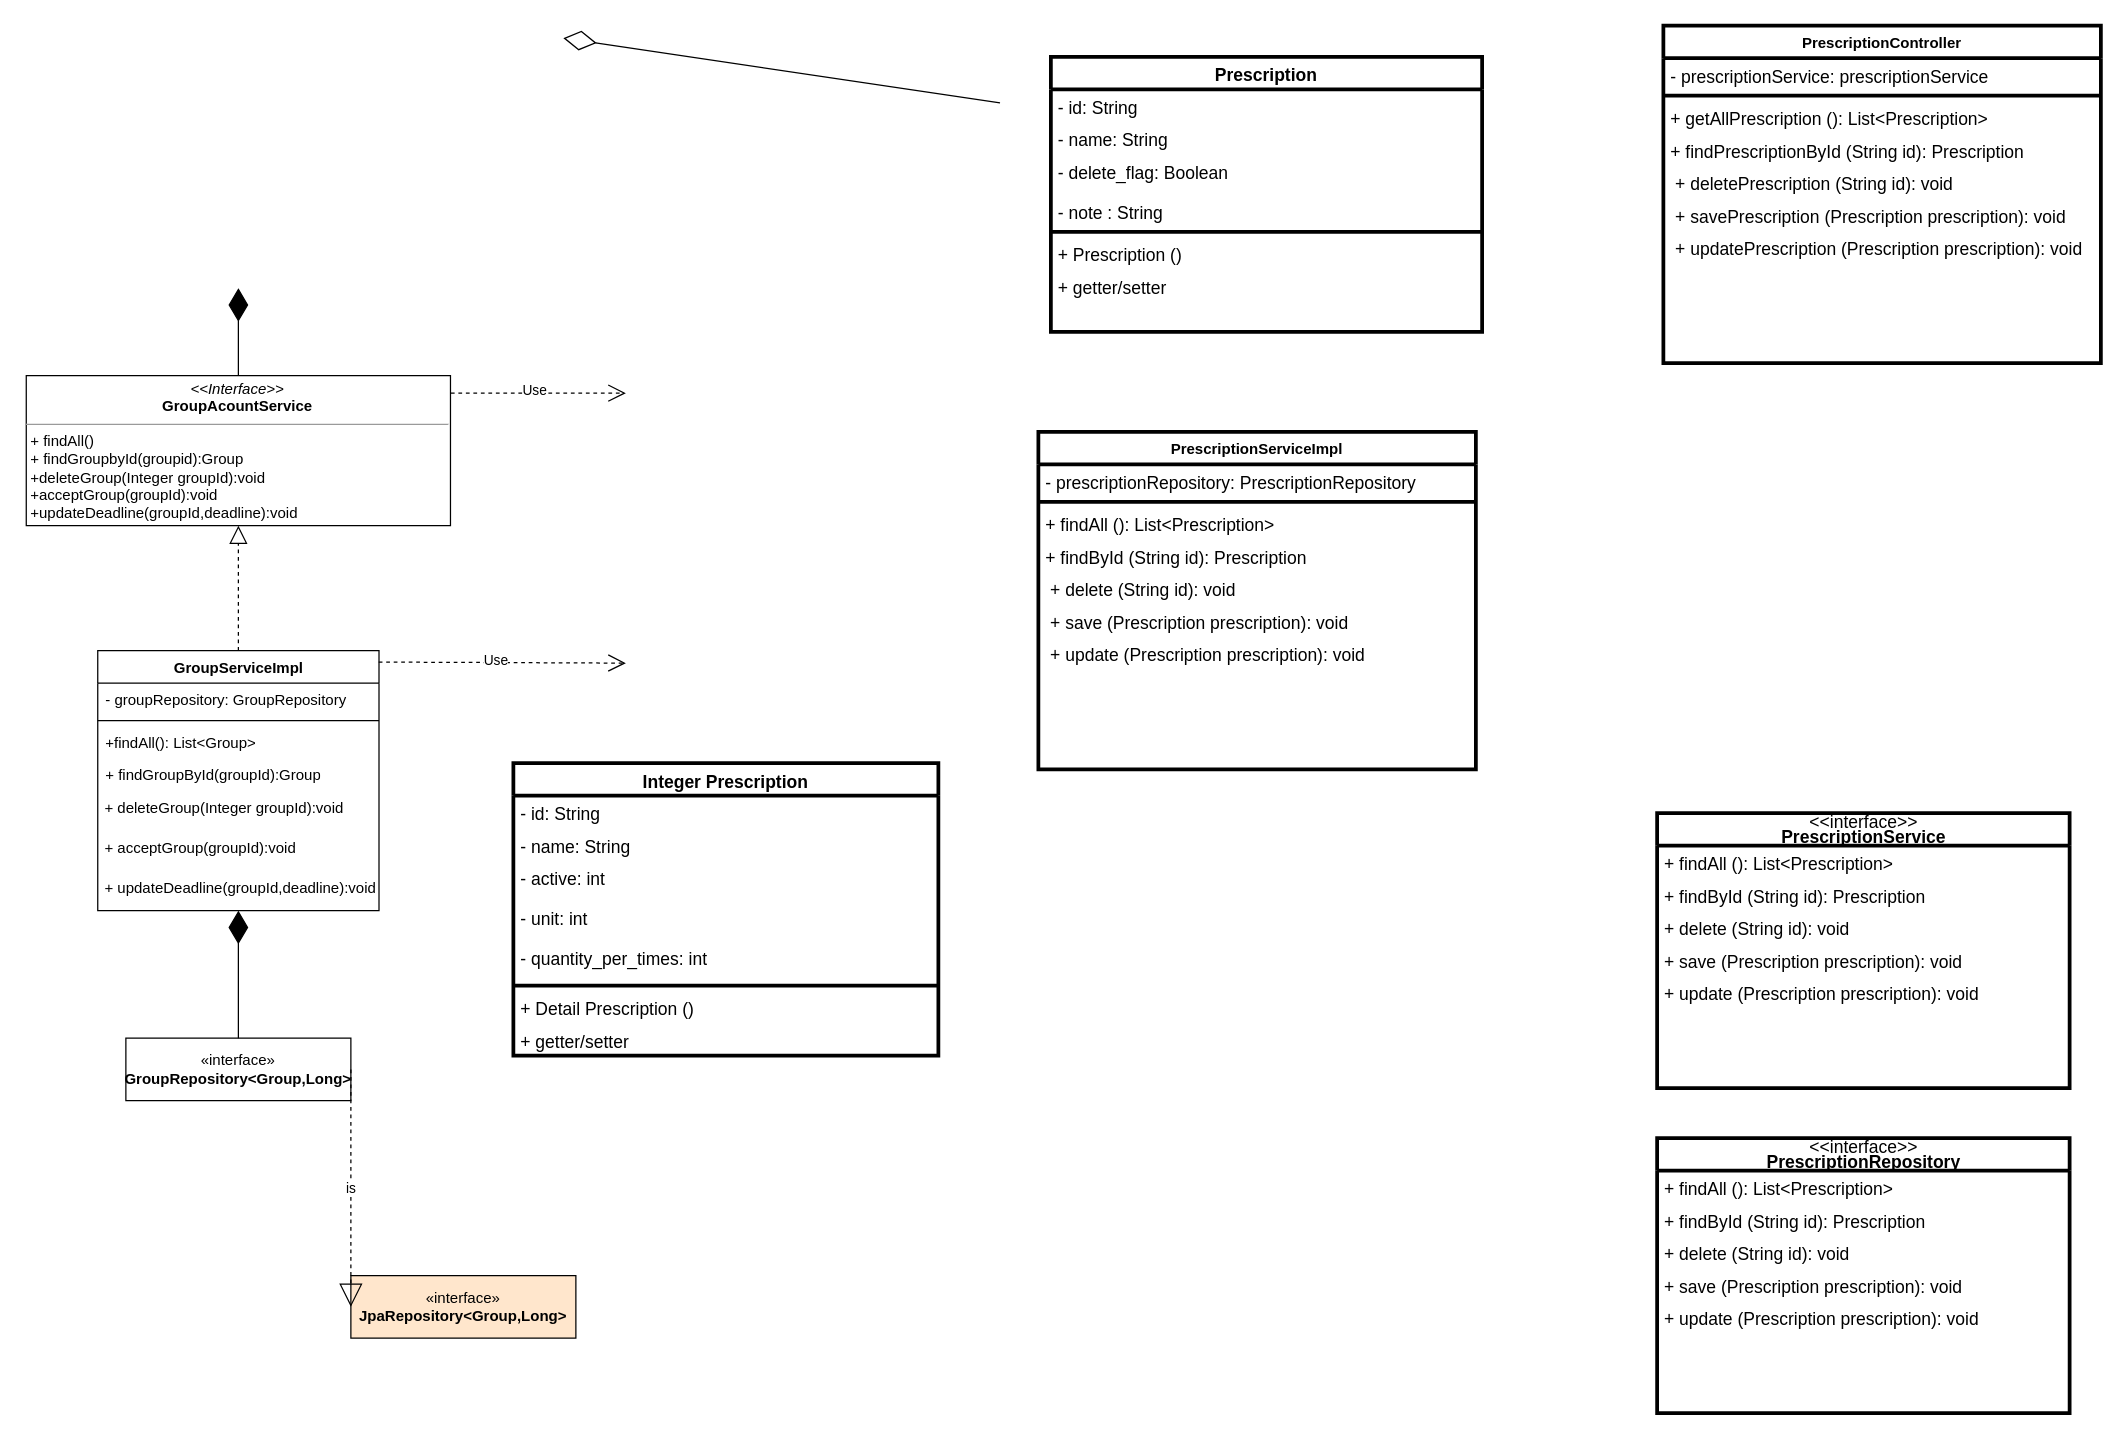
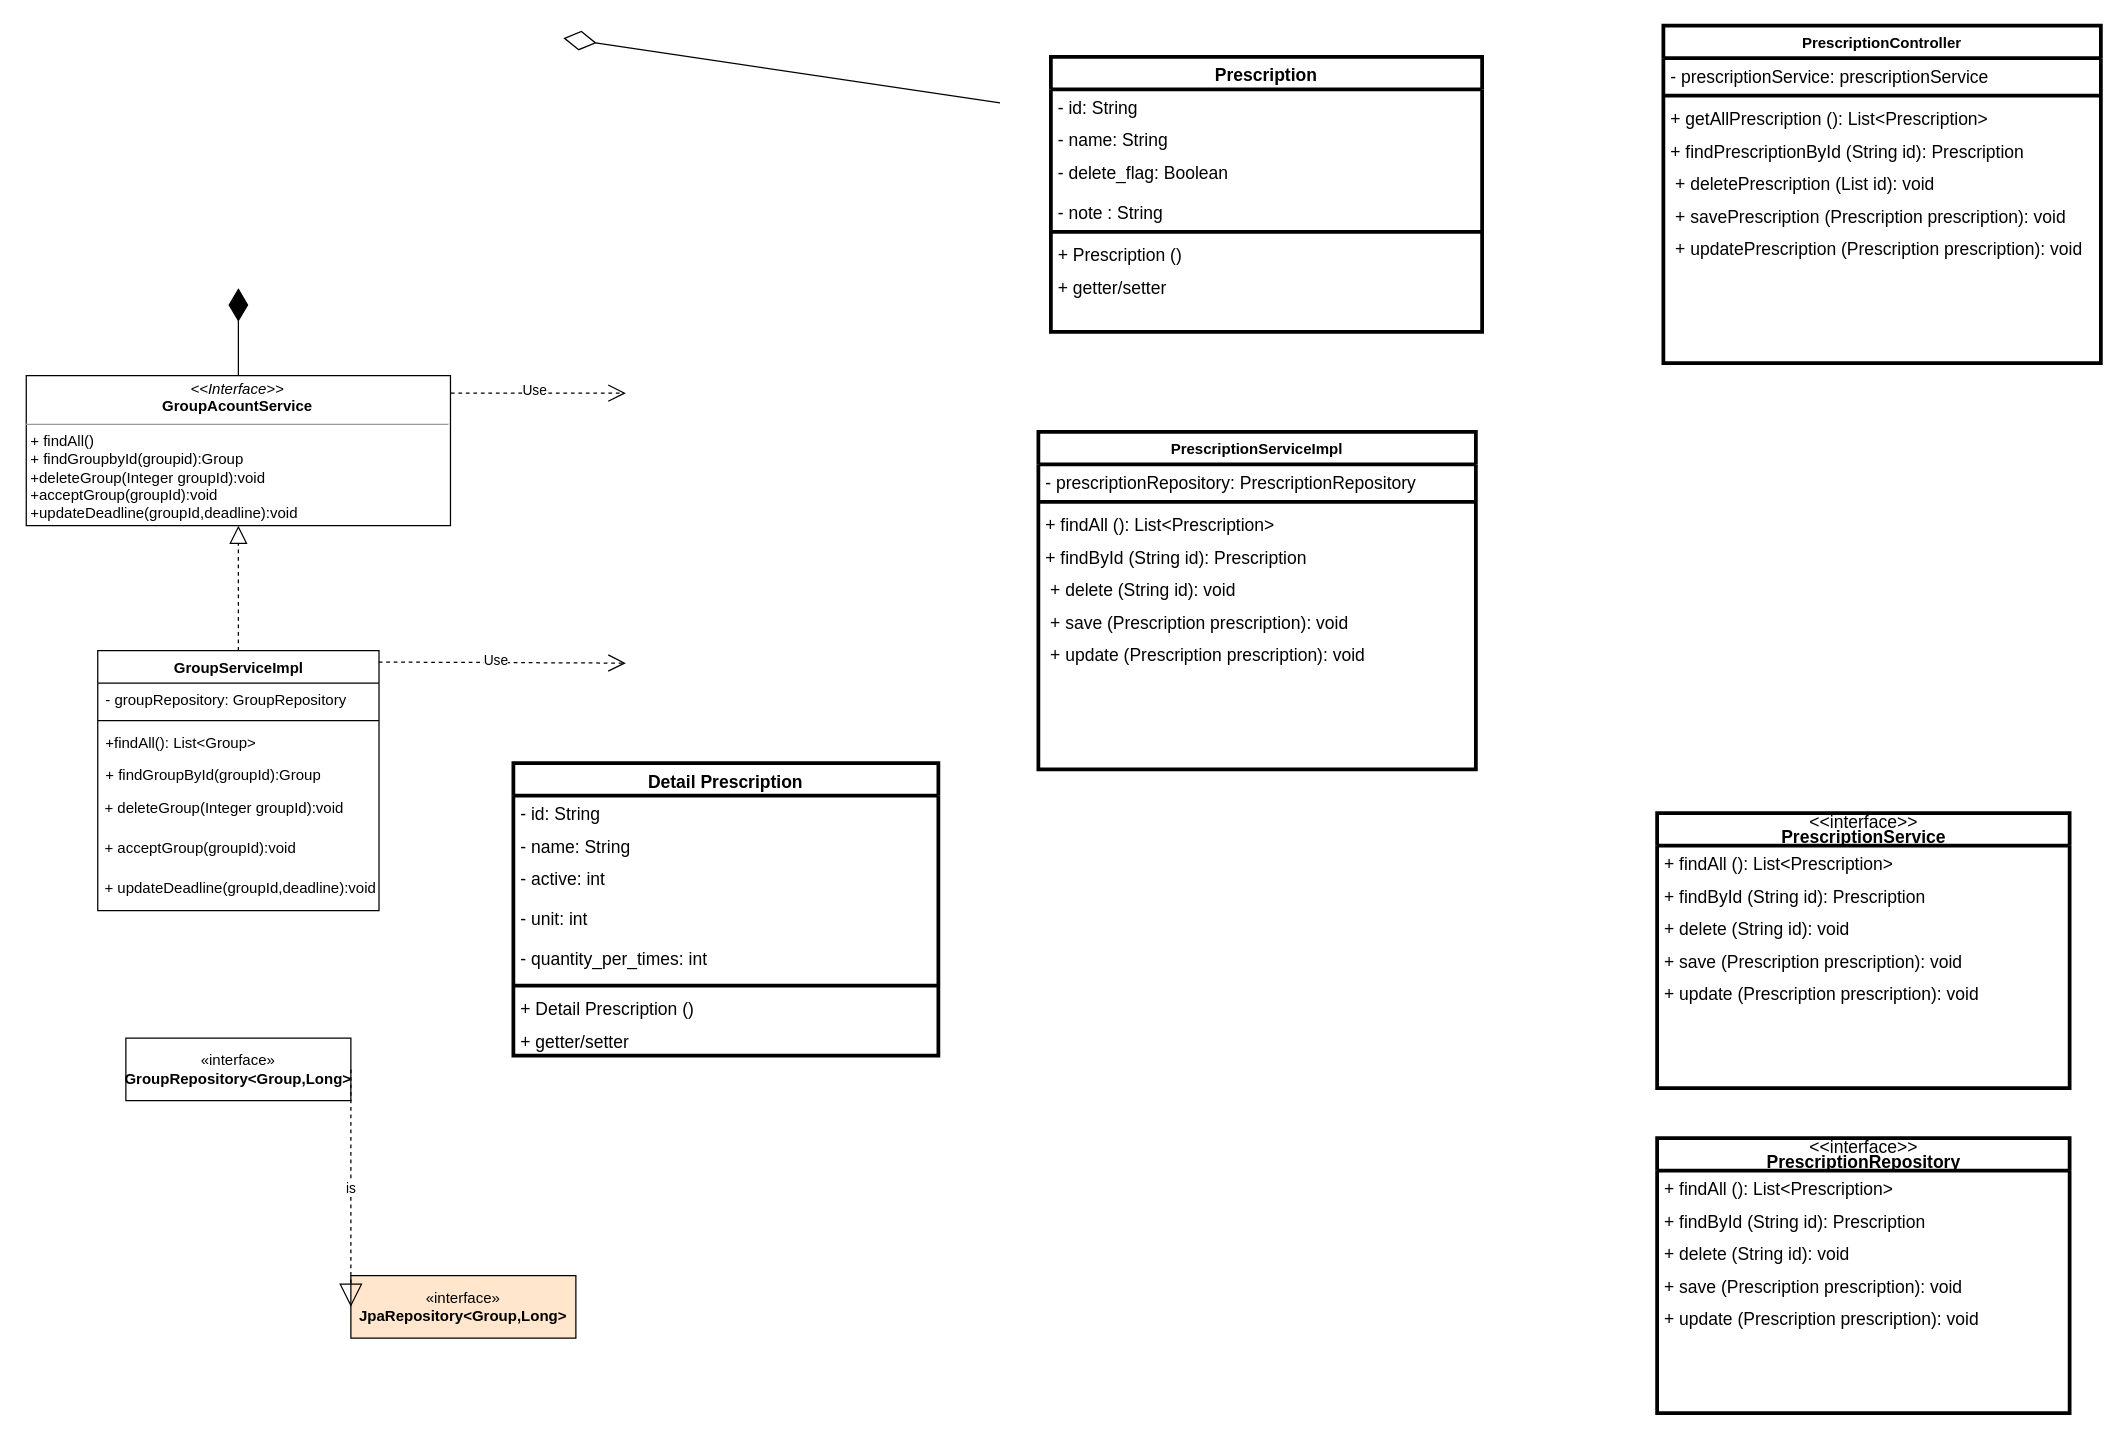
node "+ deletePrescription (String id): void": label "+ deletePrescription (String id): void" -> "+ deletePrescription (List id): void"
node "Integer Prescription": label "Integer Prescription" -> "Detail Prescription"
edge "«interface» GroupRepository<Group,Long>" -> "+ updateDeadline(groupId,deadline):void": removed
